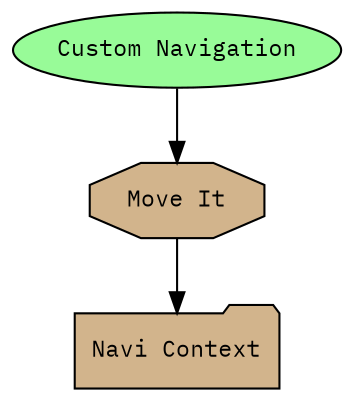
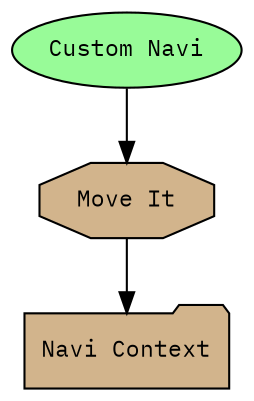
node "Custom Navigation": label "Custom Navigation" -> "Custom Navi"
